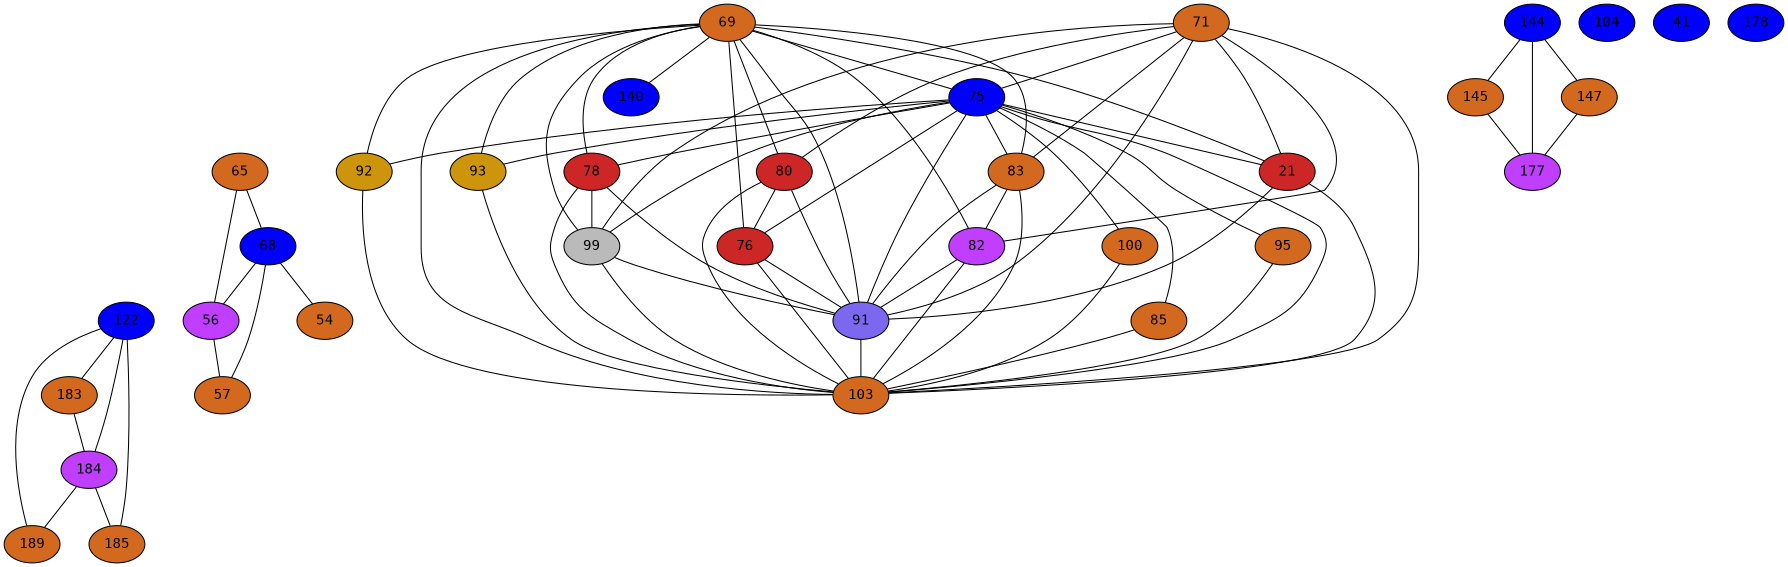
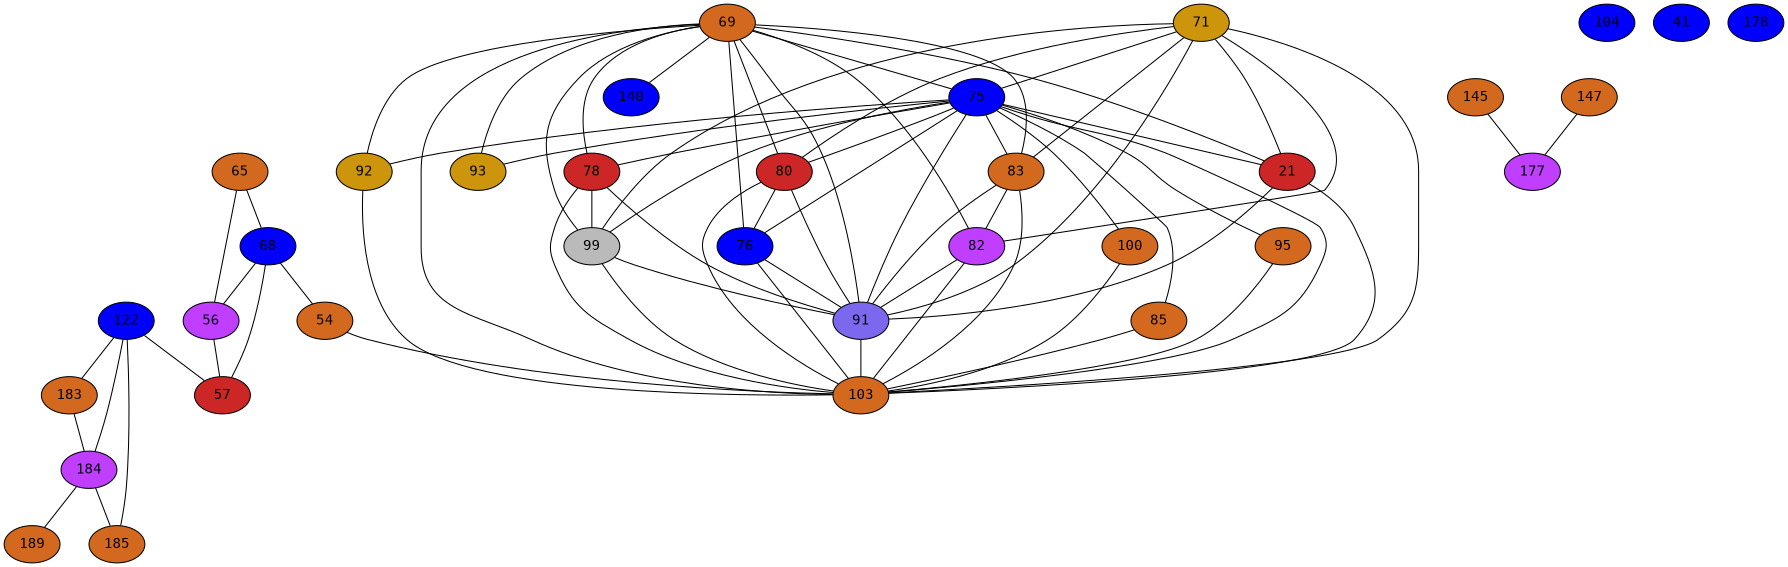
node "71": fillcolor chocolate -> darkgoldenrod3
node "144": removed
edge "75" -- "80": added
node "76": fillcolor firebrick3 -> blue1
edge "93" -- "103": now "54" -- "103"
node "57": fillcolor chocolate -> firebrick3
edge "122" -- "189": now "122" -- "57"
